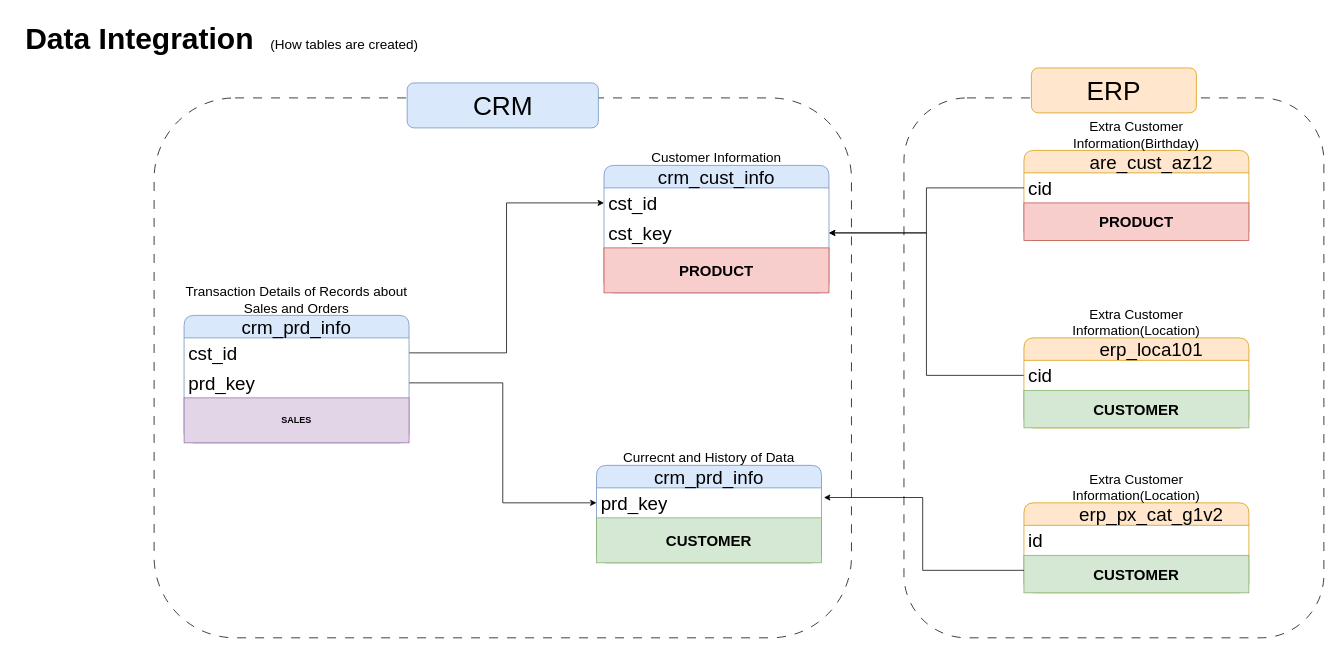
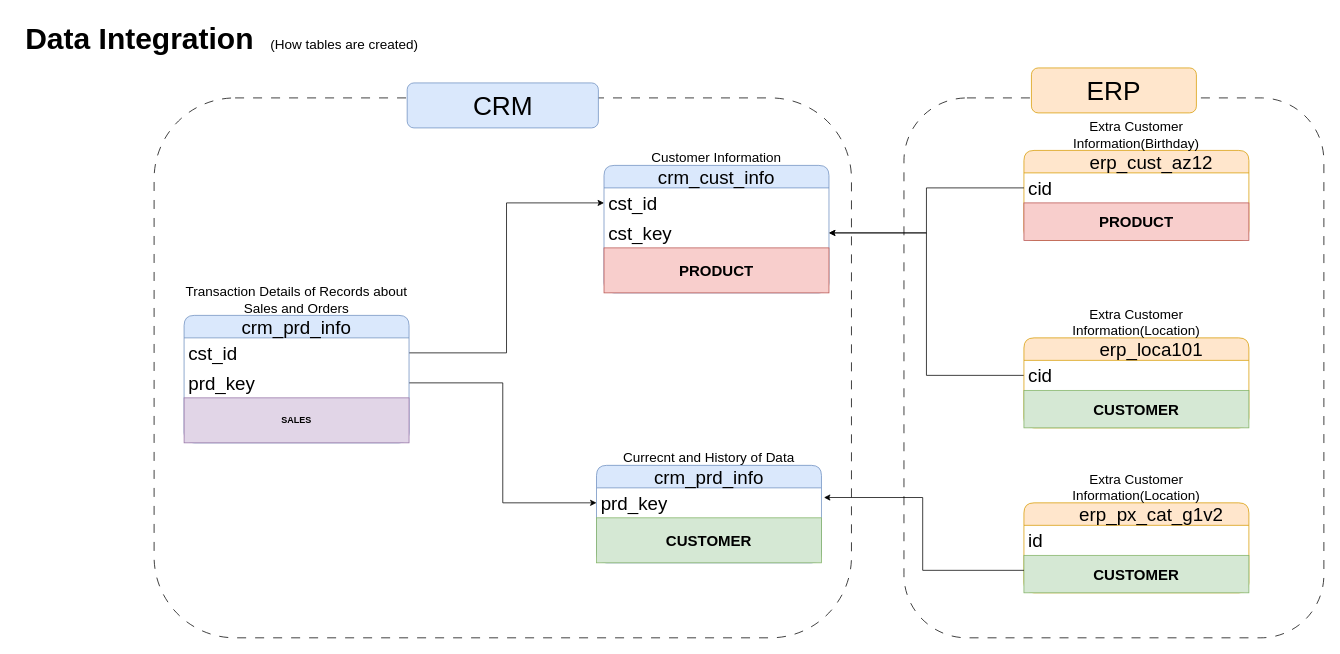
node "are_cust_az12": label "are_cust_az12" -> "erp_cust_az12"
